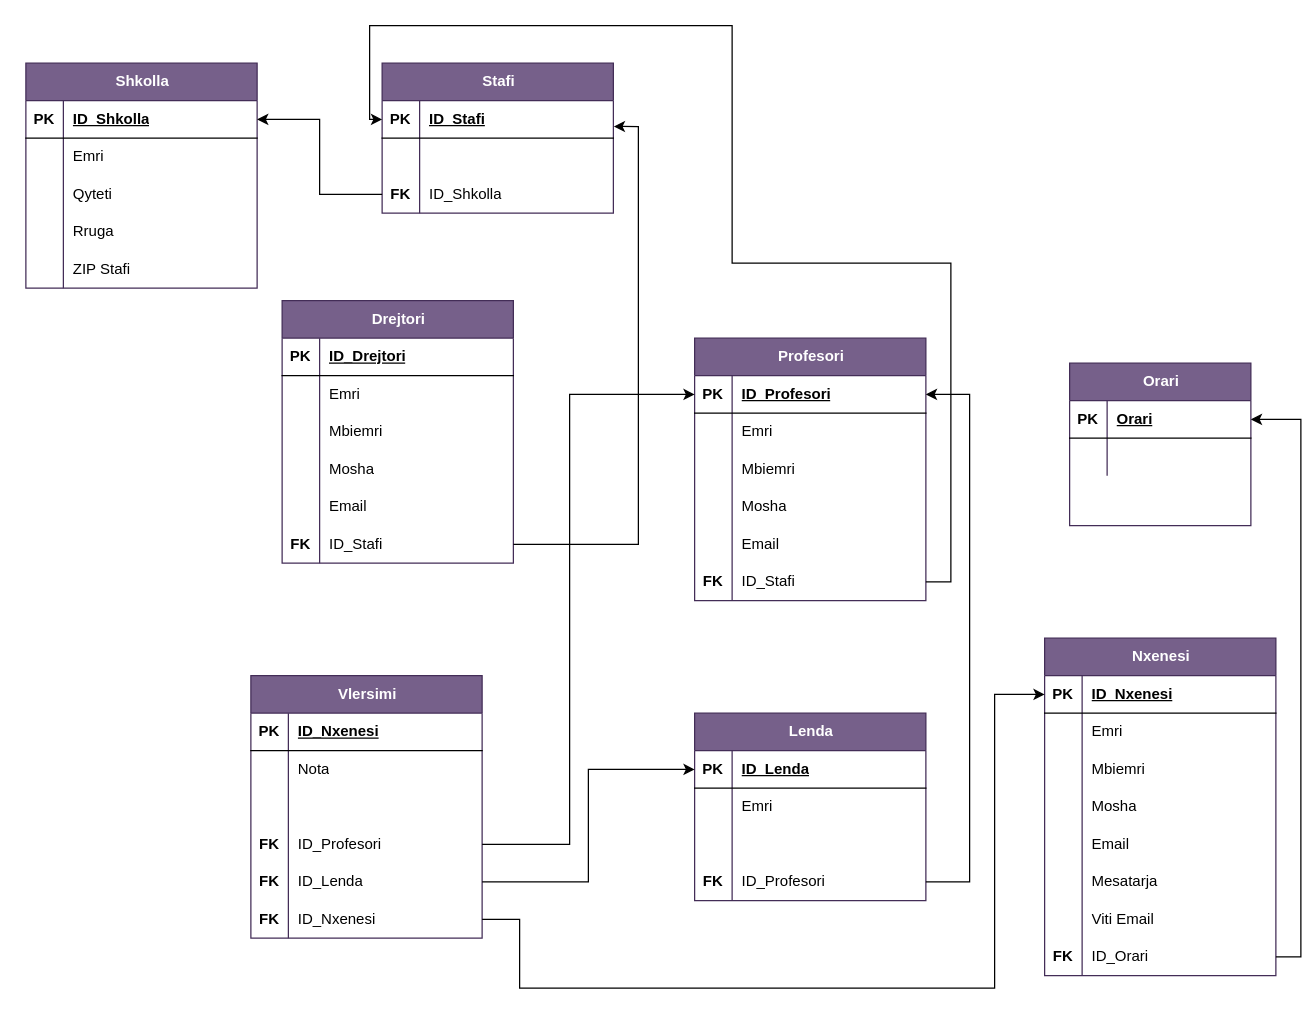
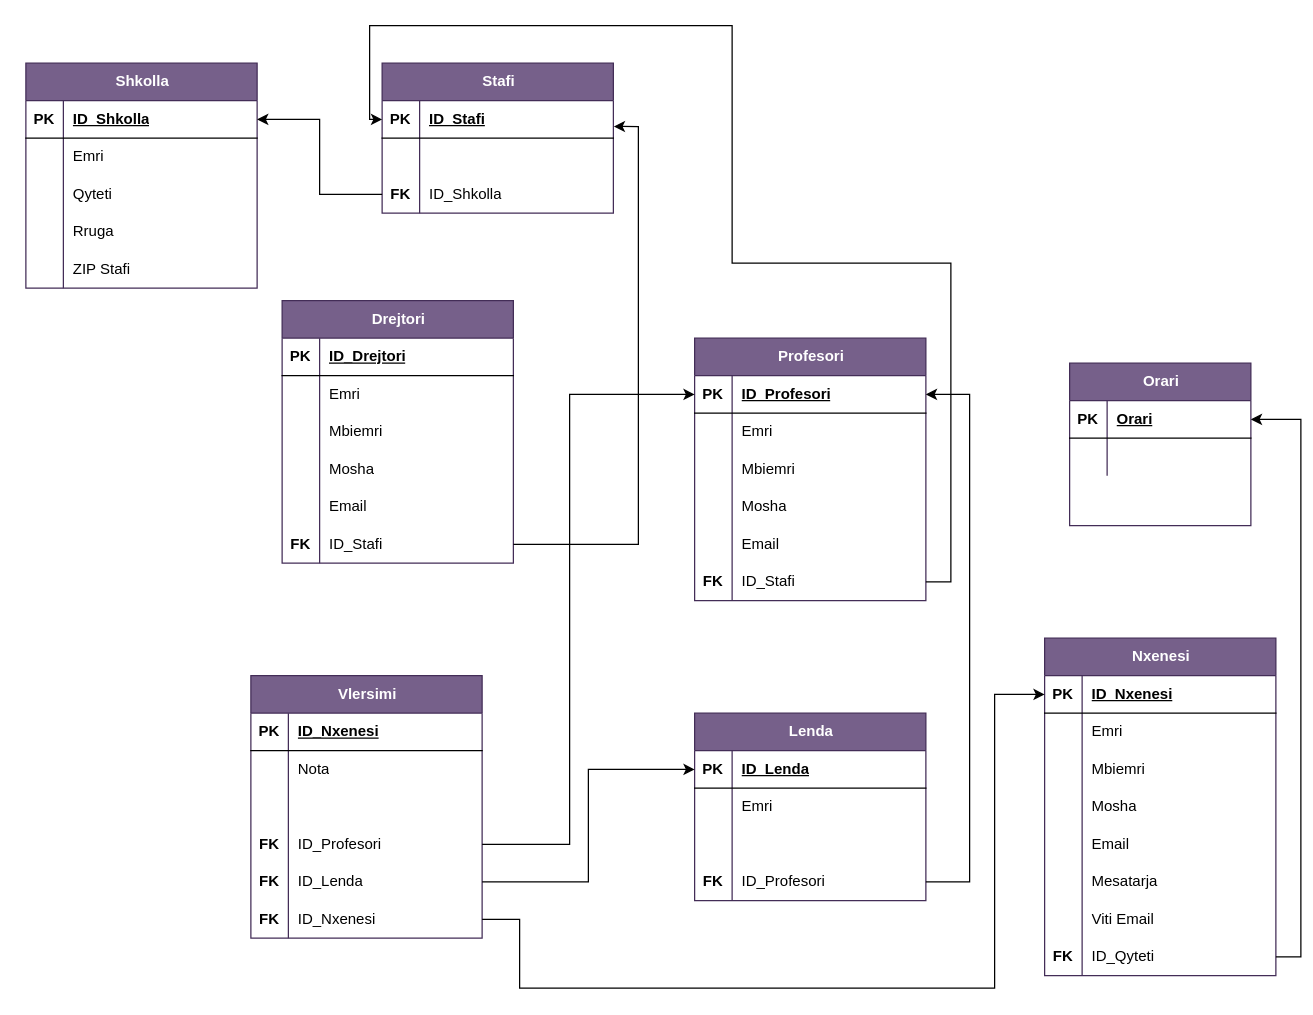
node "ID_Orari": label "ID_Orari" -> "ID_Qyteti"
